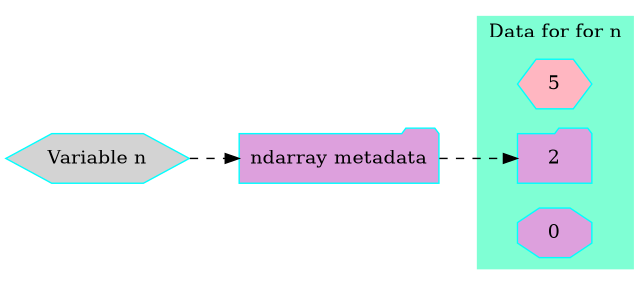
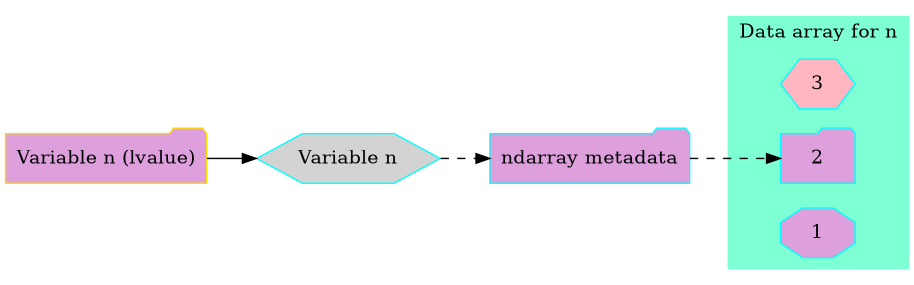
cluster "Data for for n": label "Data for for n" -> "Data array for n"
node "5": label "5" -> "3"
node "Variable n (lvalue)": added
node "0": label "0" -> "1"
